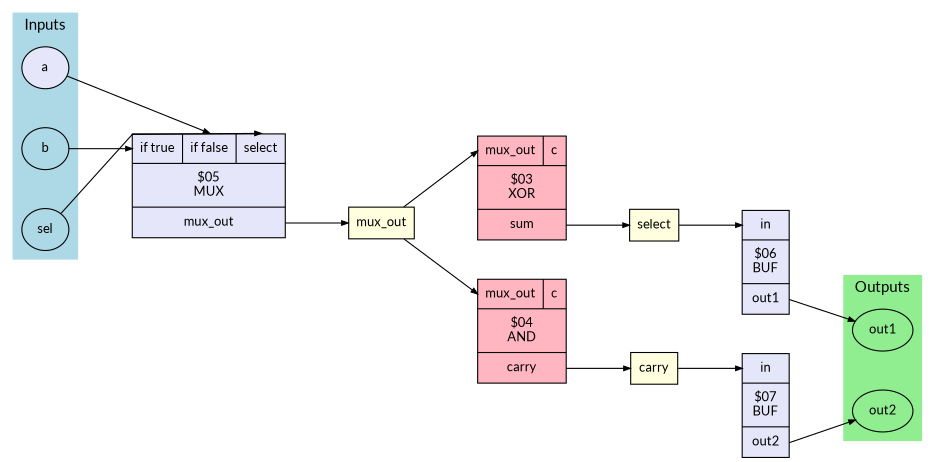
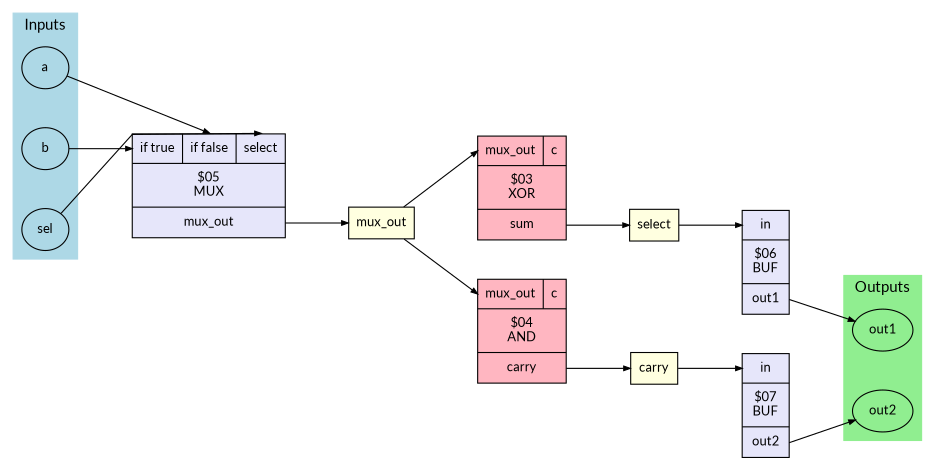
node "a": fillcolor lavender -> lightblue
